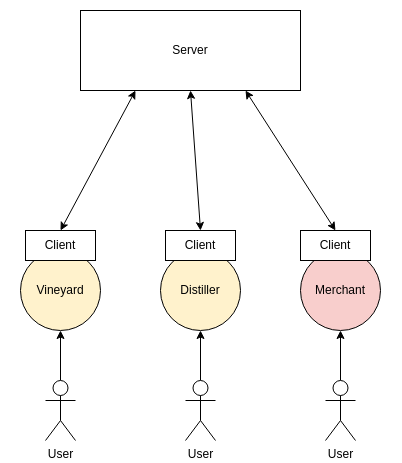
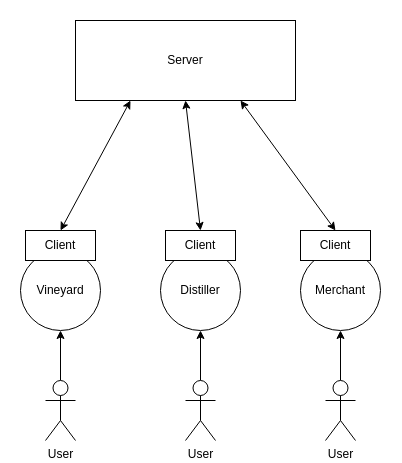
node "Server": moved (191, 51) -> (186, 61)
node "Vineyard": fillcolor #fff2cc -> #ffffff
node "Distiller": fillcolor #fff2cc -> #ffffff
node "Merchant": fillcolor #f8cecc -> #ffffff
